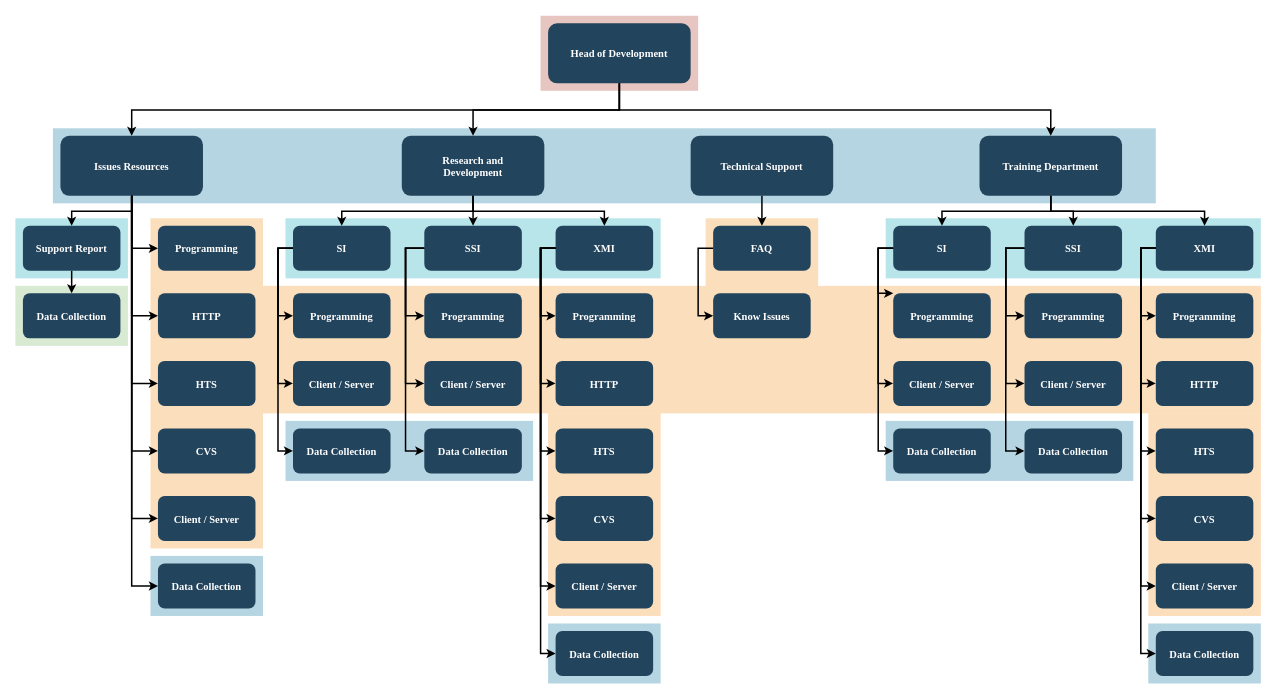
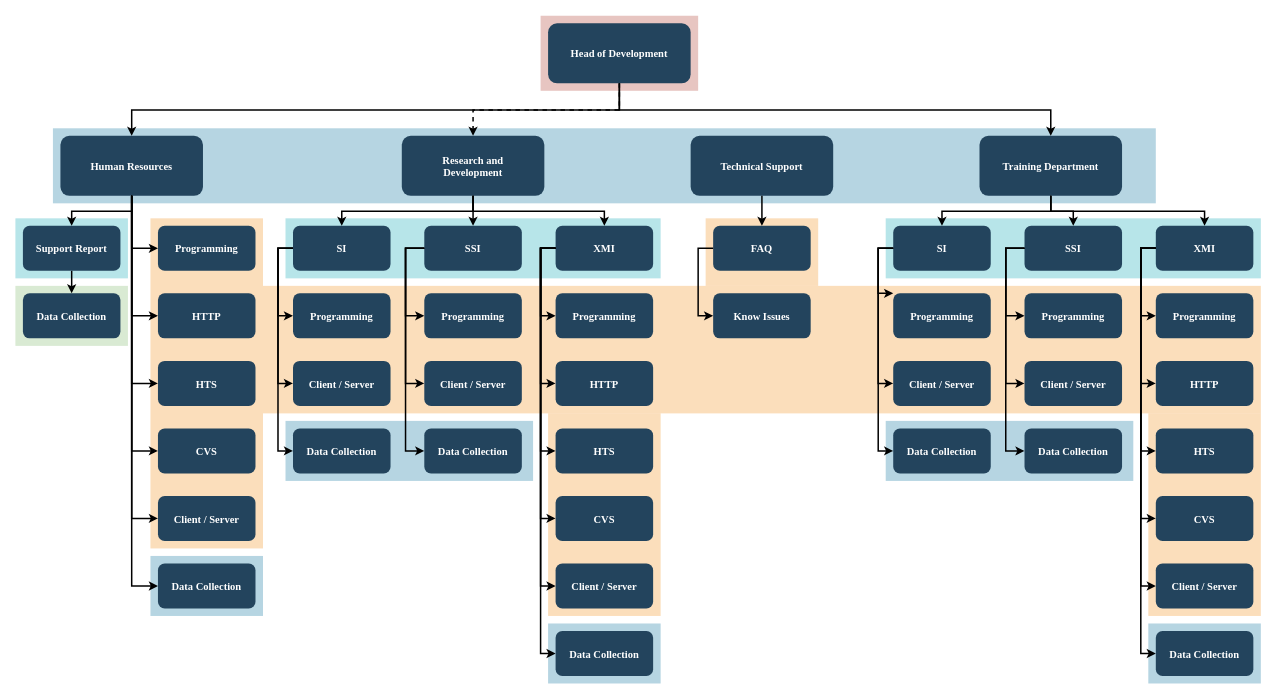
edge "Head of Development" -> "Research and Development": style solid -> dashed
node "Issues Resources": label "Issues Resources" -> "Human Resources"
